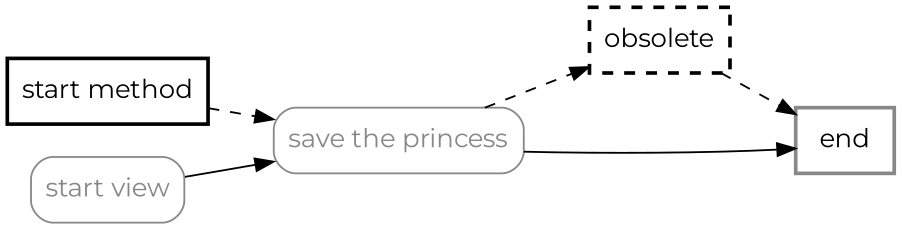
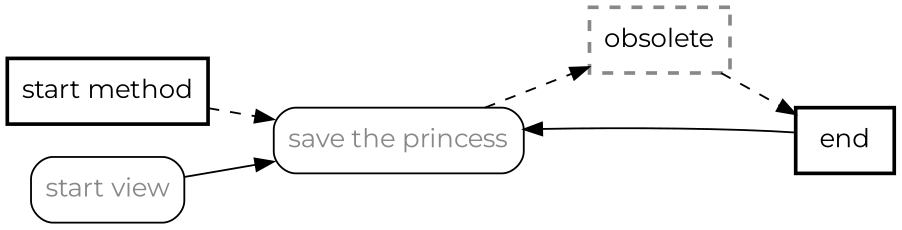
node "obsolete": color black -> #888888
node "save the princess": color #888888 -> black
node "end": color #888888 -> black
edge "save the princess" -> "end": reversed
node "start view": color #888888 -> black
